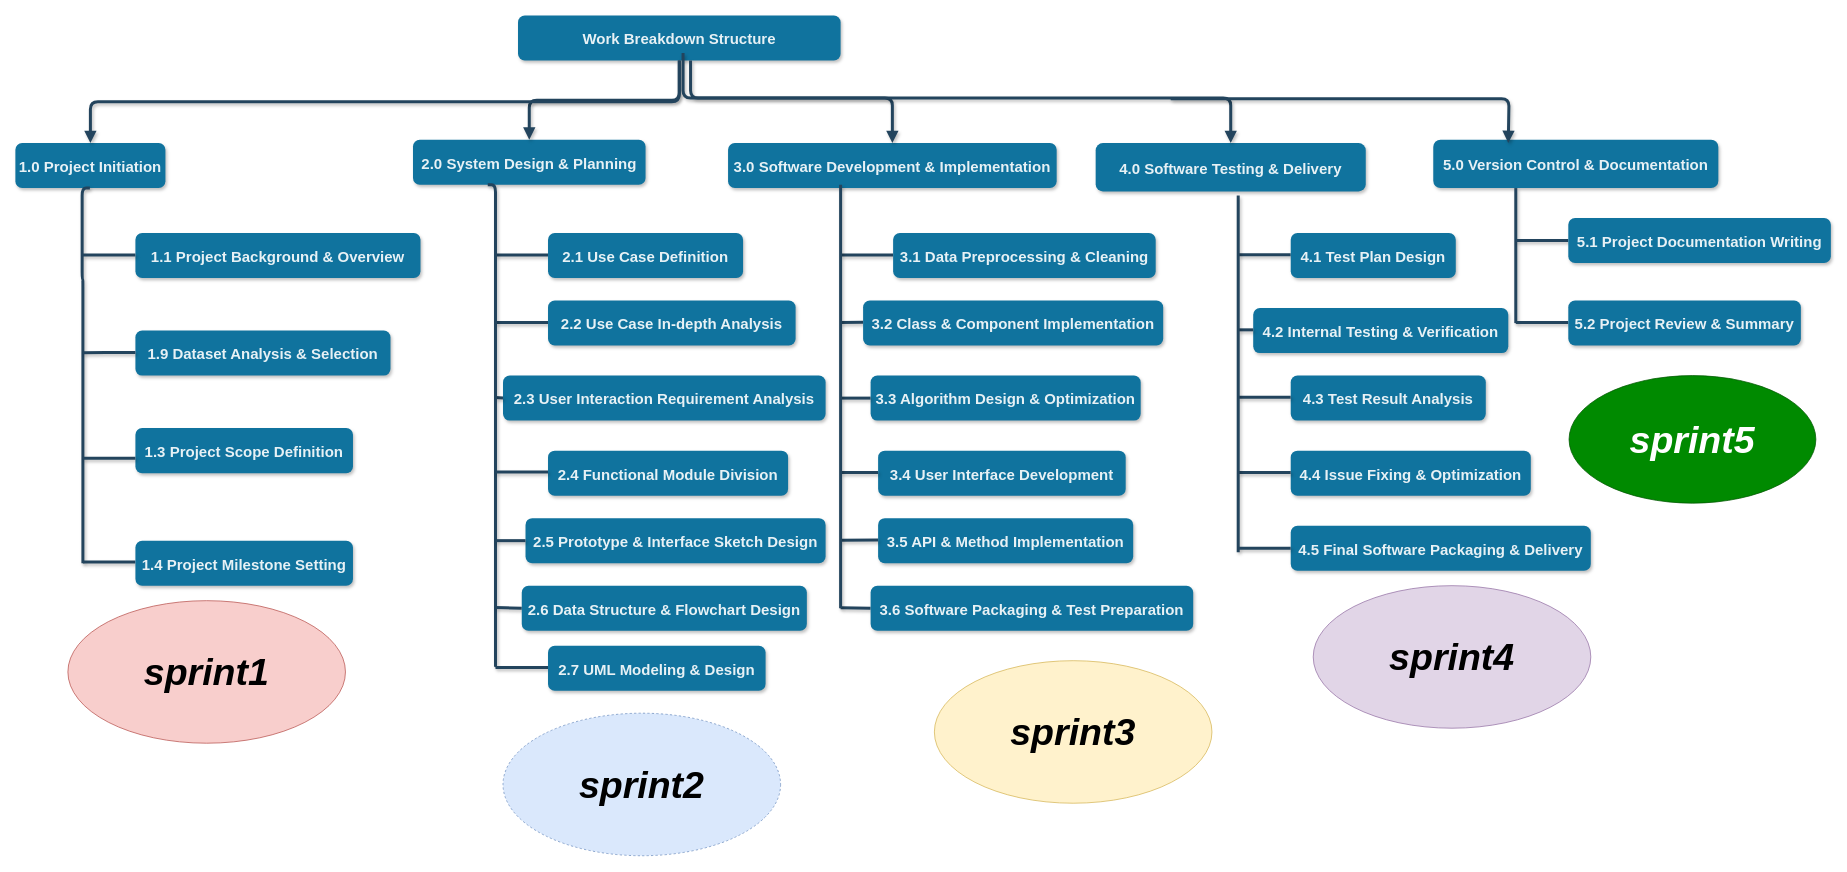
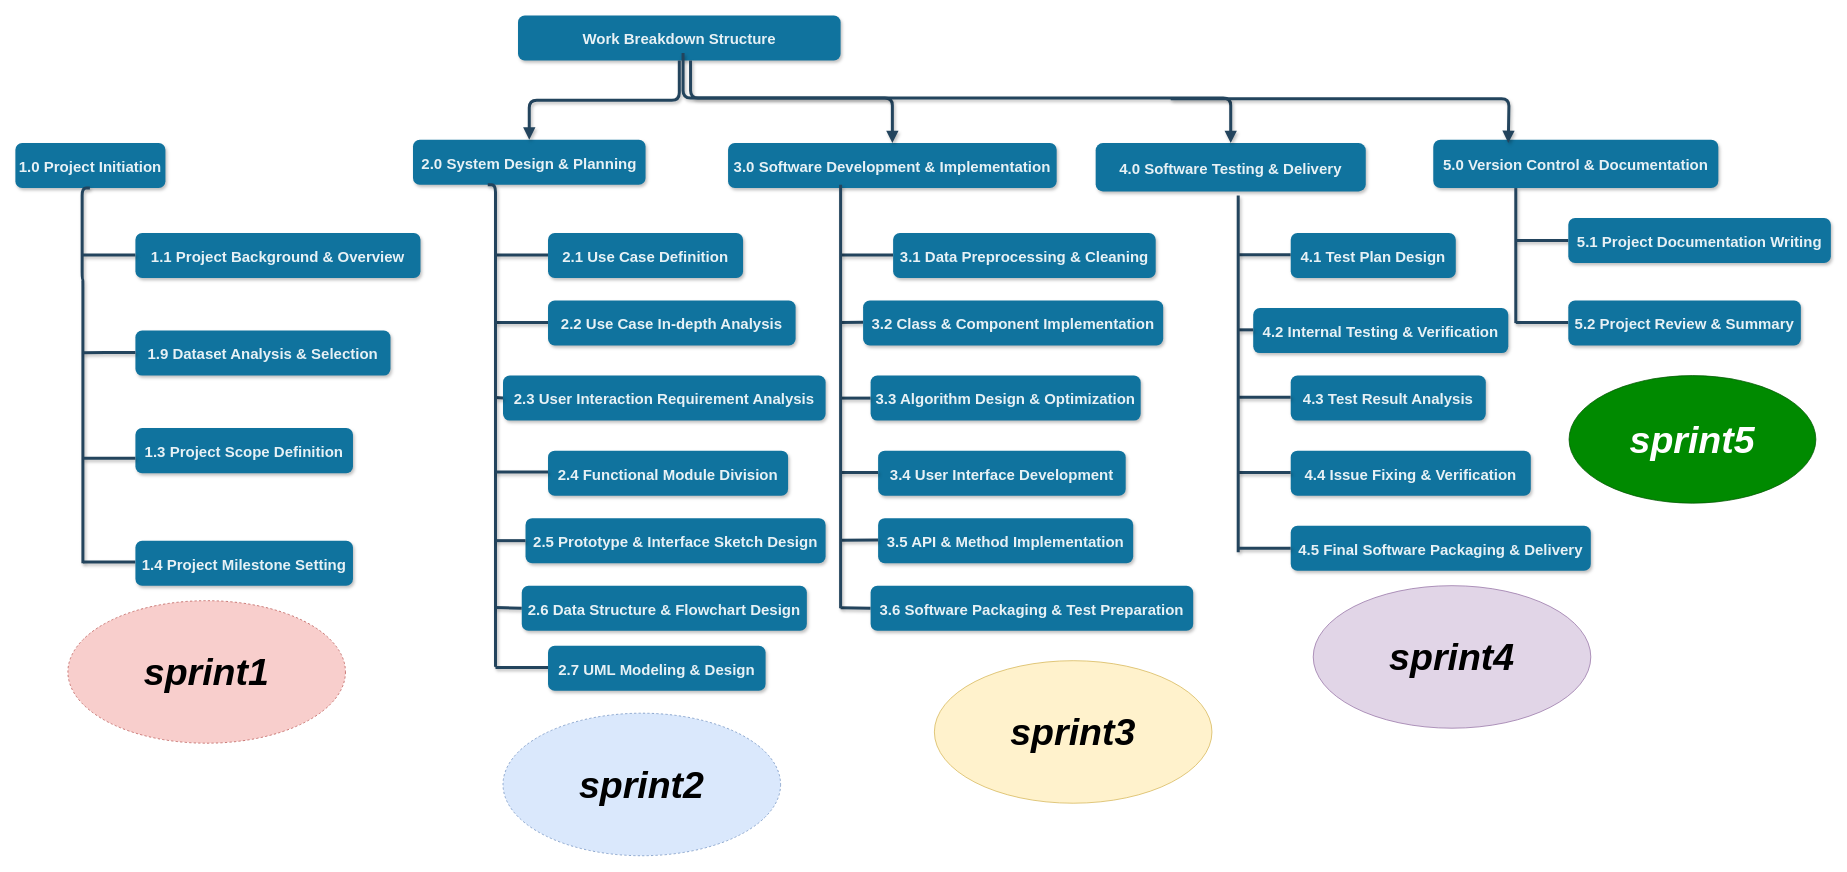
edge "Work Breakdown Structure" -> "1.0 Project Initiation": removed
node "4.4 Issue Fixing & Optimization": label "4.4 Issue Fixing & Optimization" -> "4.4 Issue Fixing & Verification"
node "sprint1": style solid -> dashed
